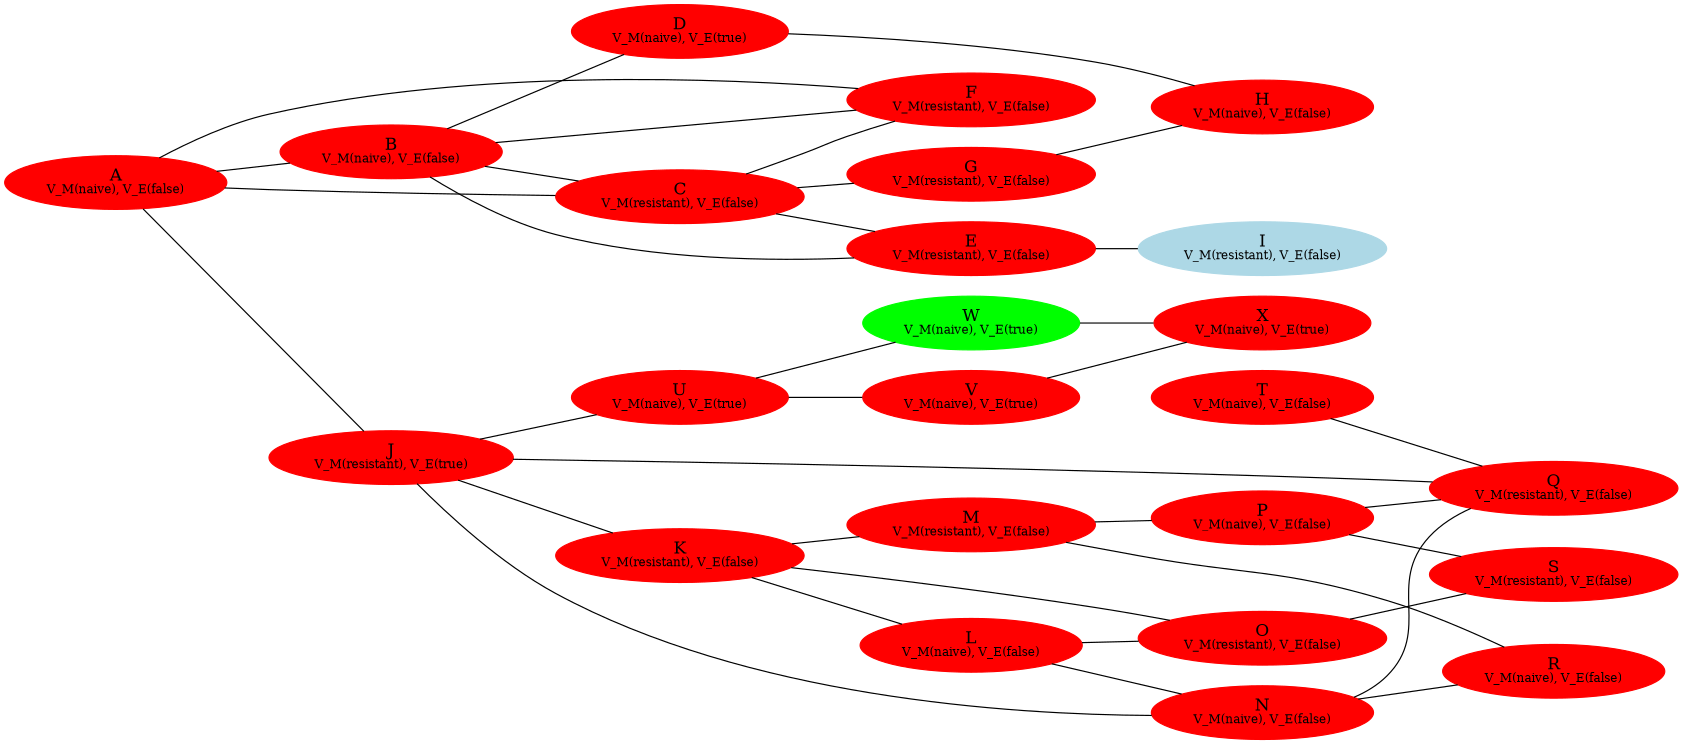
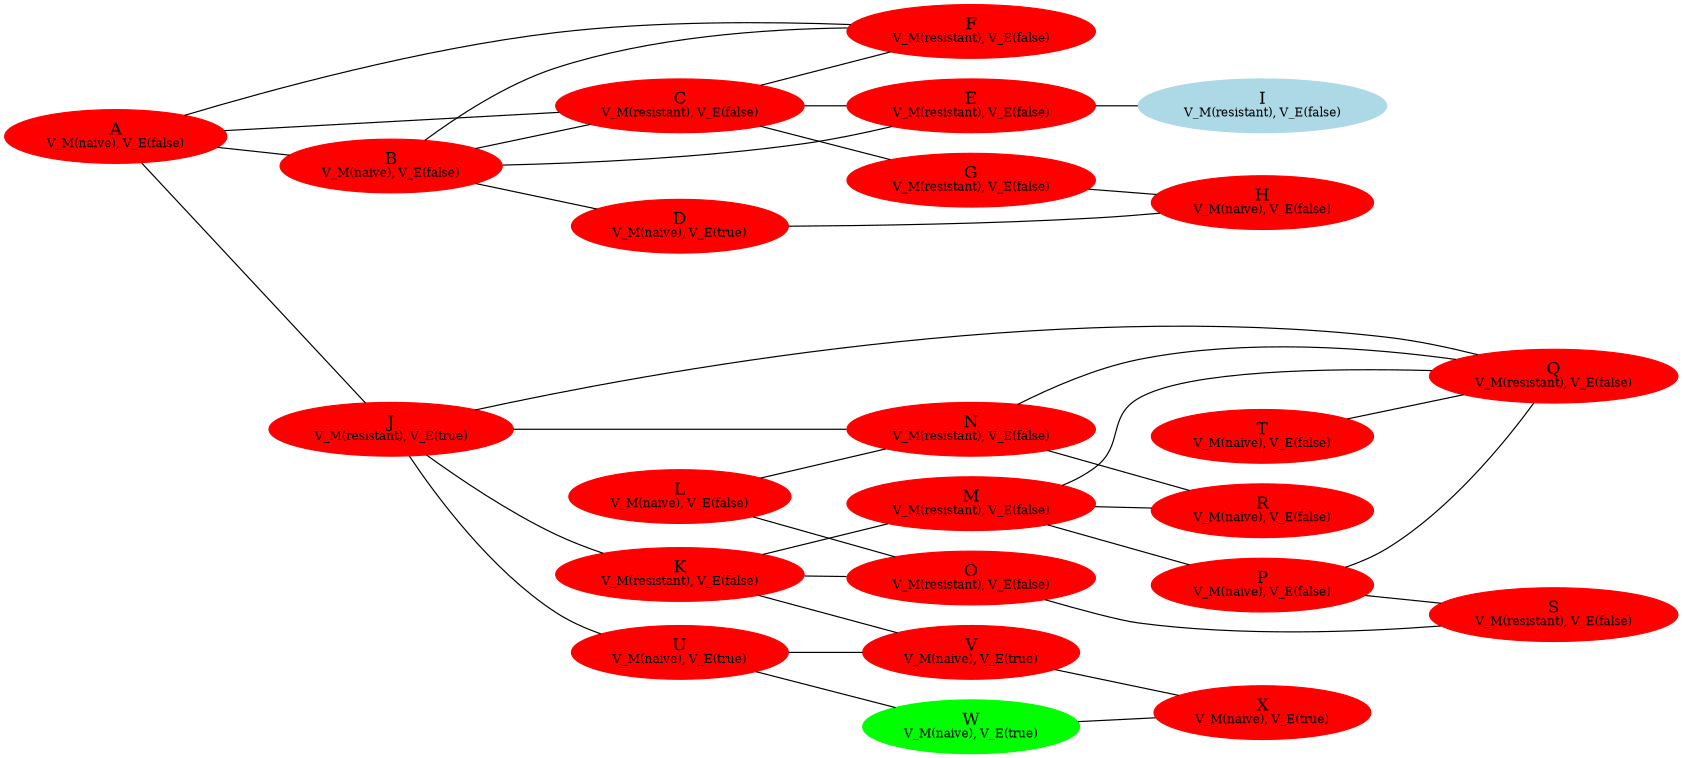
edge "Q" -- "M": added
edge "K" -- "L": now "K" -- "V"
node "N": text "V_M(naive), V_E(false)" -> "V_M(resistant), V_E(false)"
